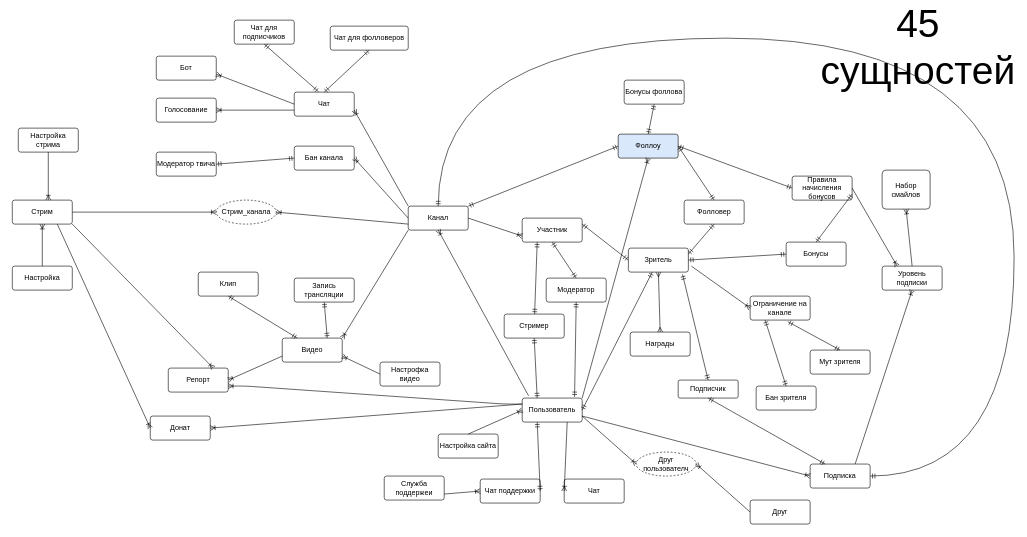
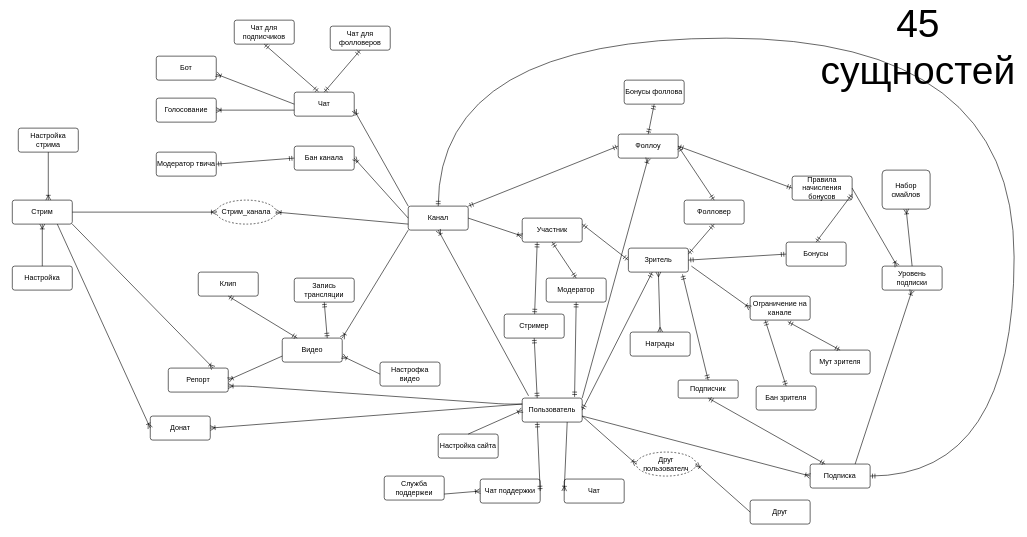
node "Чат для фолловеров": size 78x24 -> 60x24
node "Фоллоу": fillcolor #dae8fc -> #ffffff
